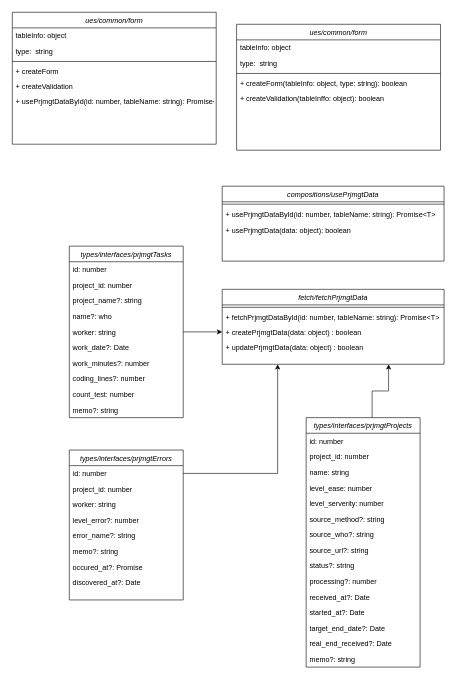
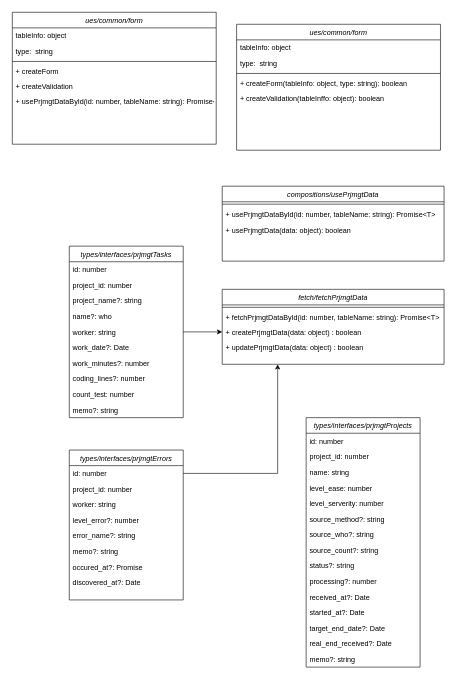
edge "types/interfaces/prjmgtProjects" -> "fetch/fetchPrjmgtData": removed
node "source_url?: string": label "source_url?: string" -> "source_count?: string"
